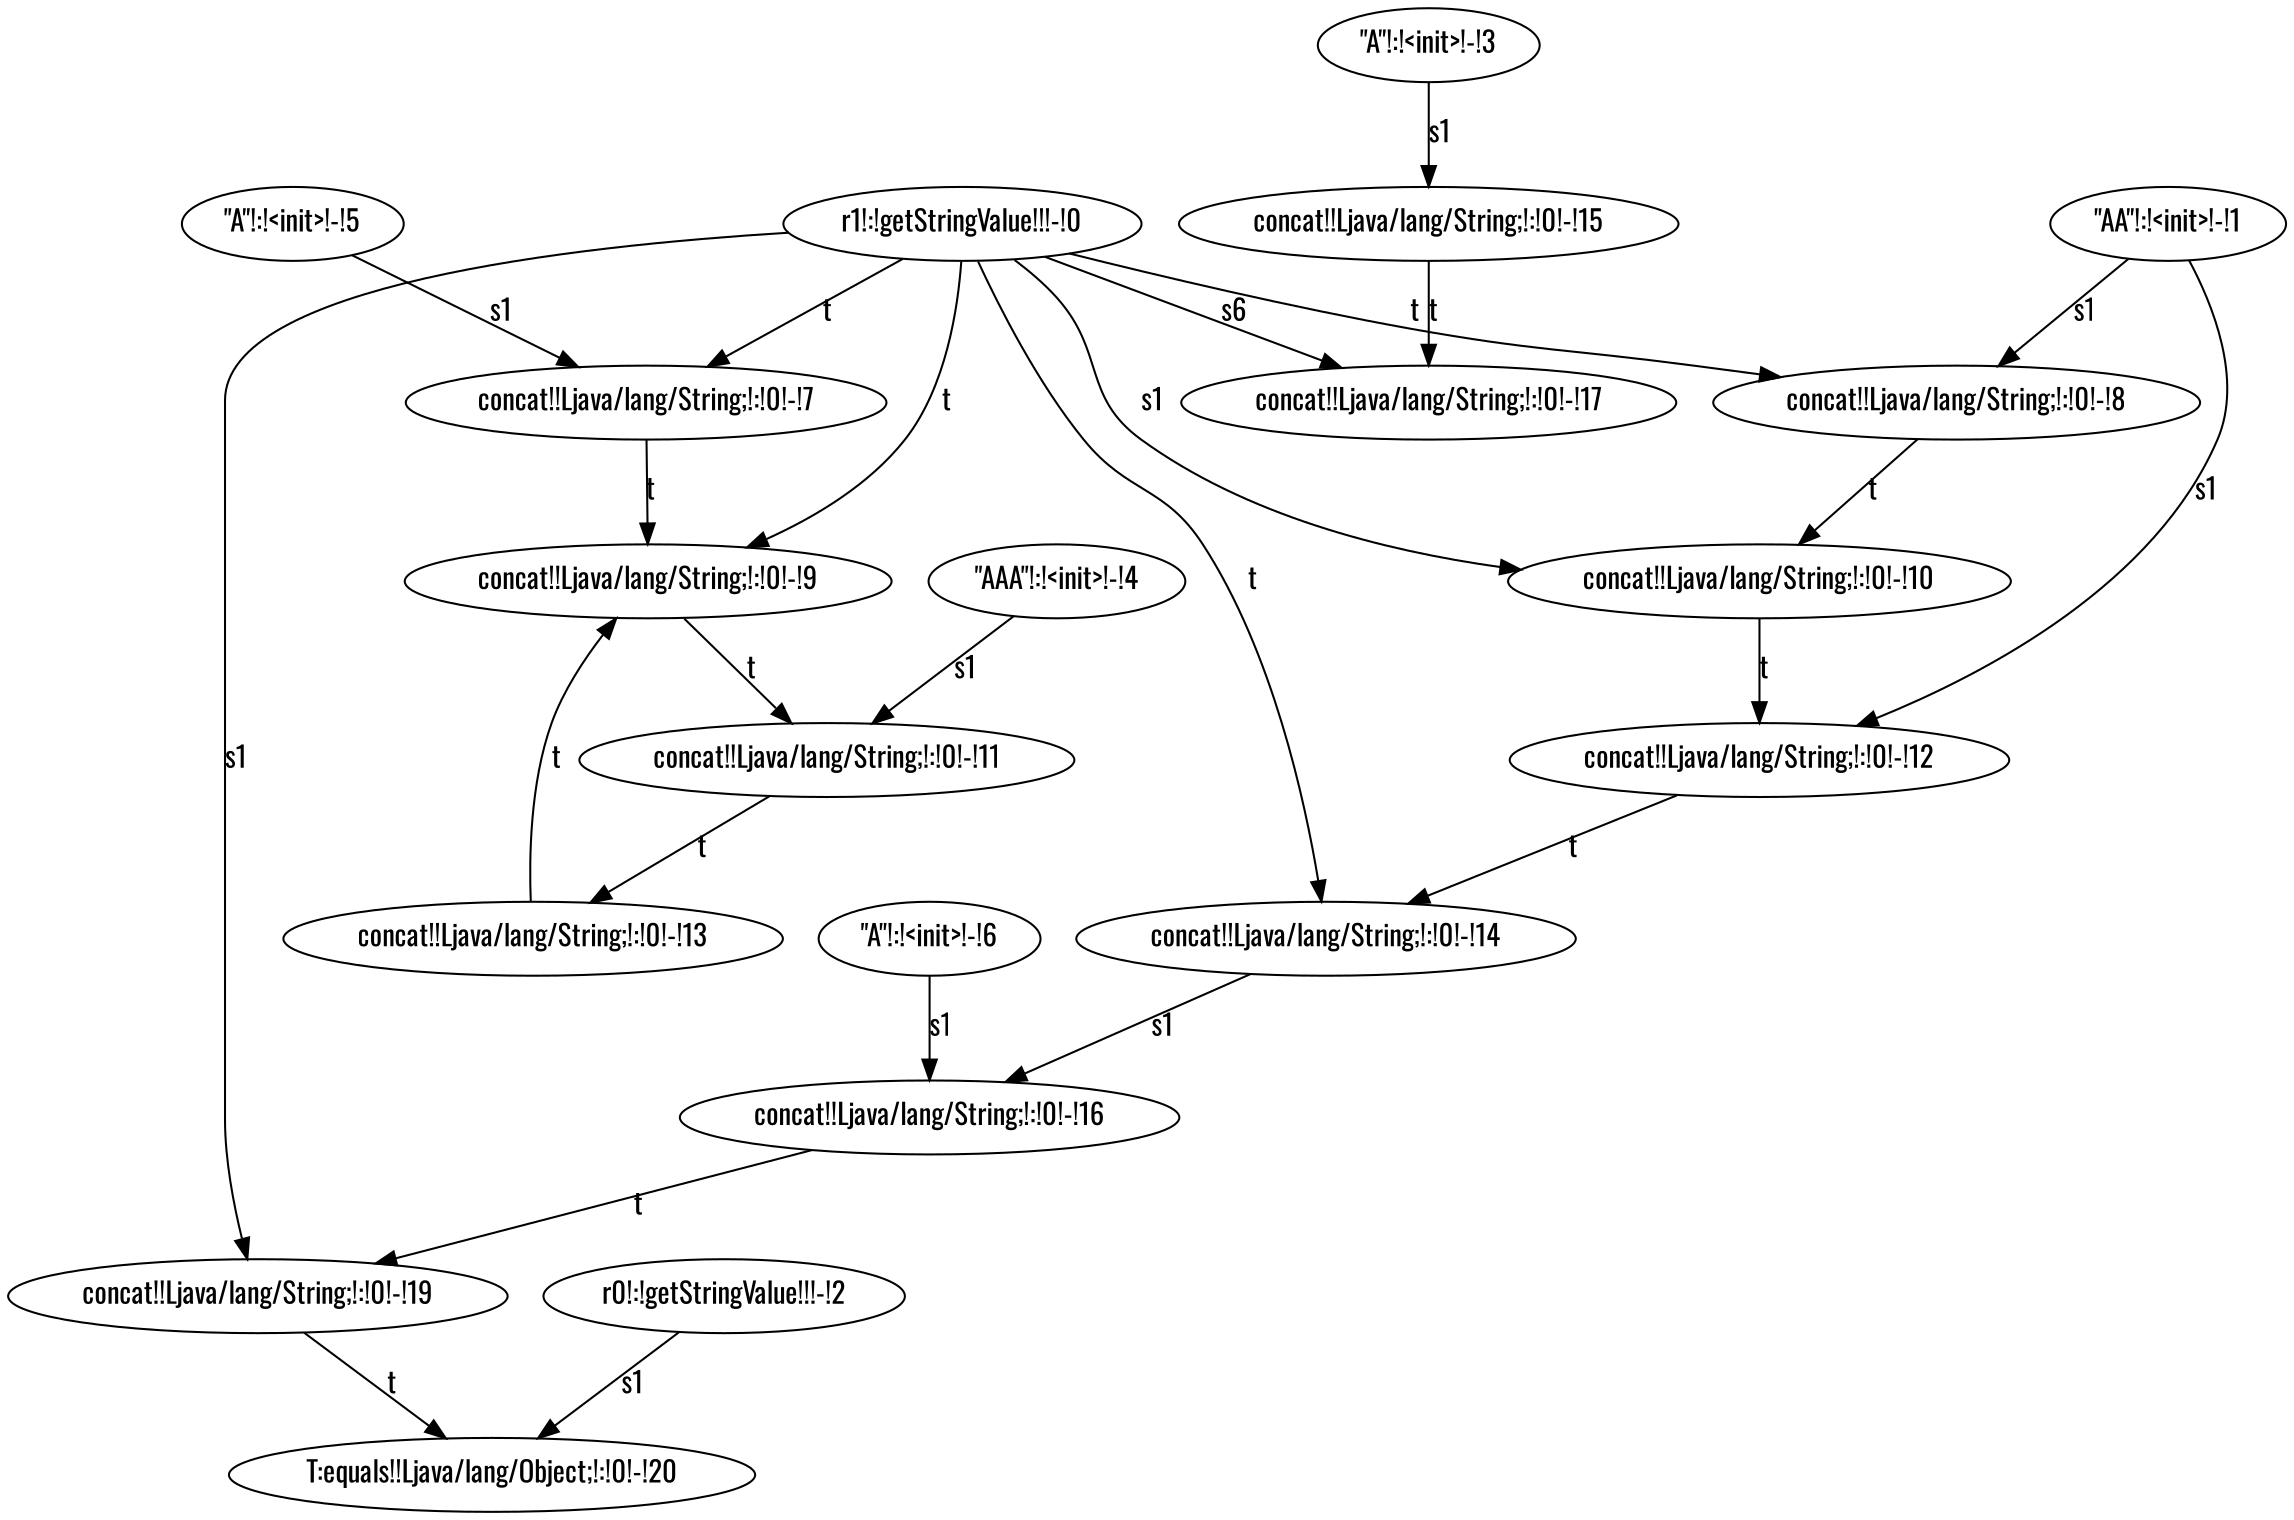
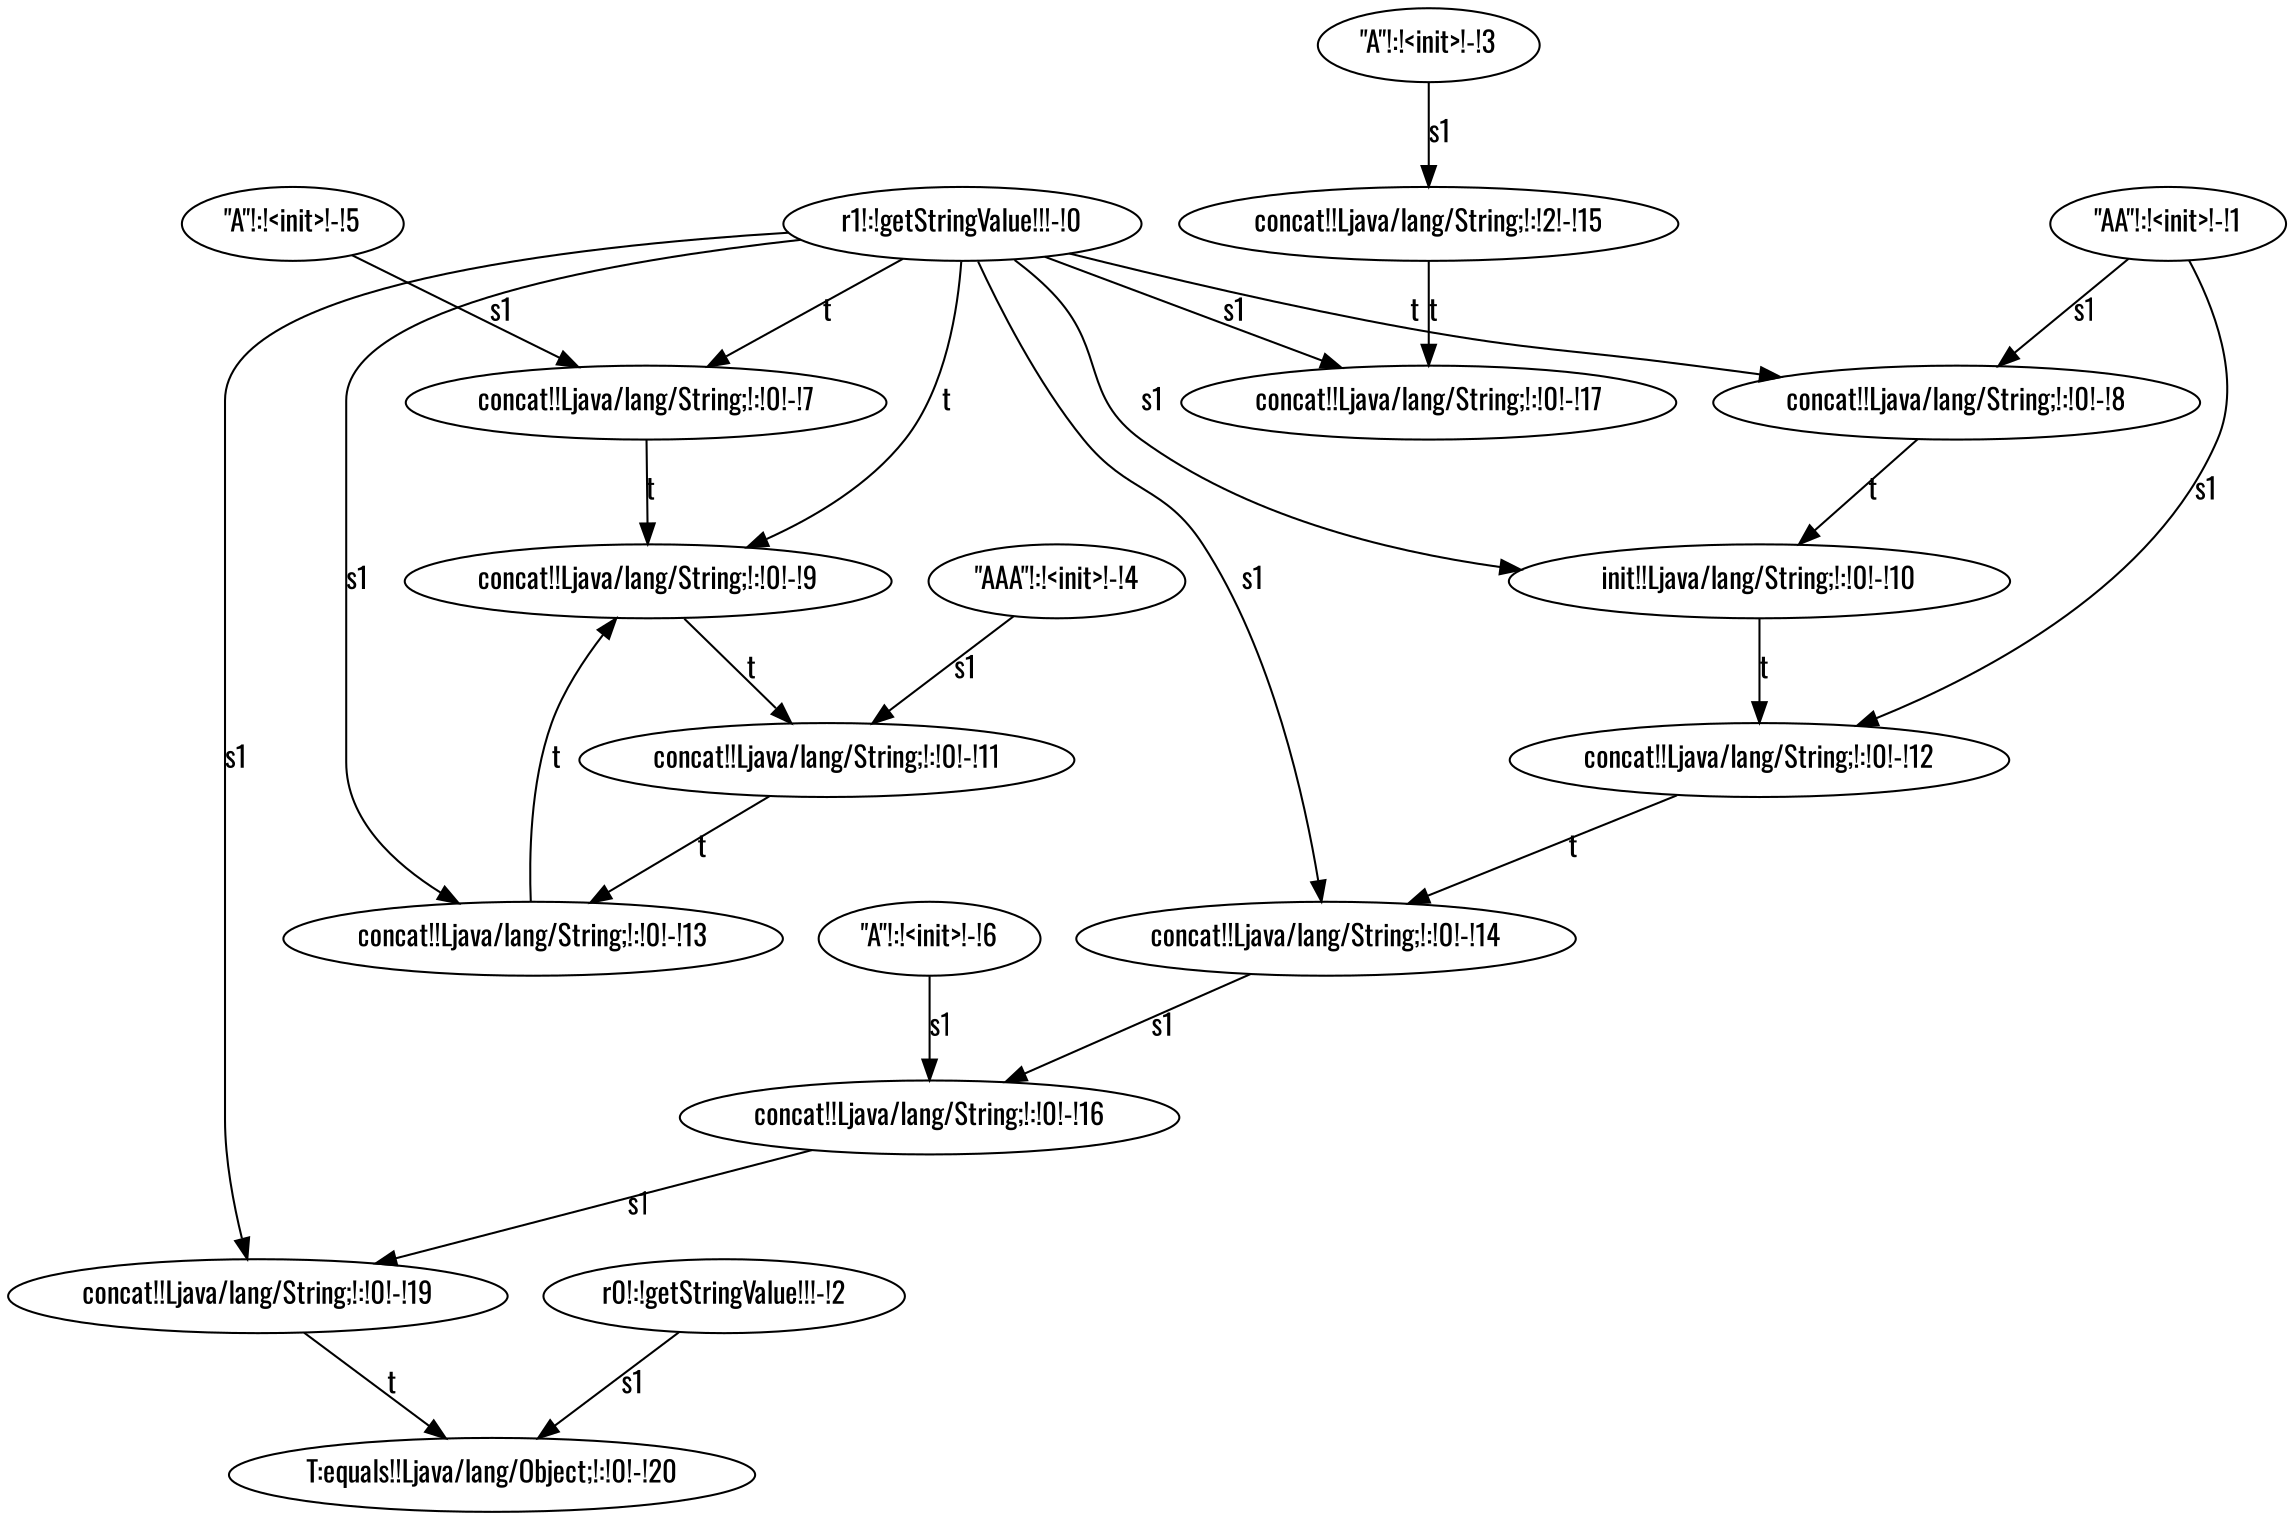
node "concat!!Ljava/lang/String;!:!0!-!15": label "concat!!Ljava/lang/String;!:!0!-!15" -> "concat!!Ljava/lang/String;!:!2!-!15"
edge "r1!:!getStringValue!!!-!0" -> "concat!!Ljava/lang/String;!:!0!-!17": label "s6" -> "s1"
edge "r1!:!getStringValue!!!-!0" -> "concat!!Ljava/lang/String;!:!0!-!13": added, label "s1"
edge "r1!:!getStringValue!!!-!0" -> "concat!!Ljava/lang/String;!:!0!-!14": label "t" -> "s1"
node "concat!!Ljava/lang/String;!:!0!-!10": label "concat!!Ljava/lang/String;!:!0!-!10" -> "init!!Ljava/lang/String;!:!0!-!10"
edge "concat!!Ljava/lang/String;!:!0!-!16" -> "concat!!Ljava/lang/String;!:!0!-!19": label "t" -> "s1"
